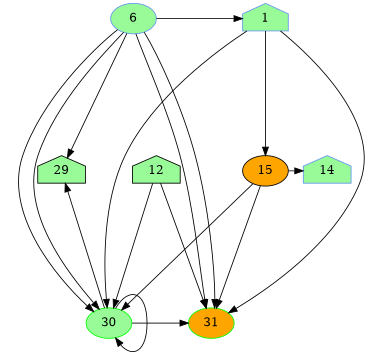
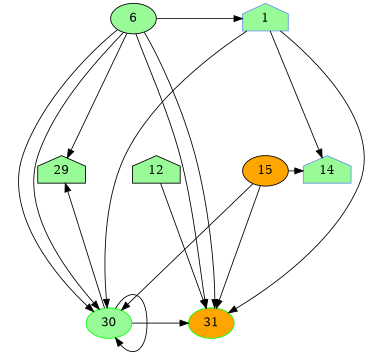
node "6": color cornflowerblue -> black
edge "1" -> "15": now "1" -> "14"
edge "12" -> "30": removed
